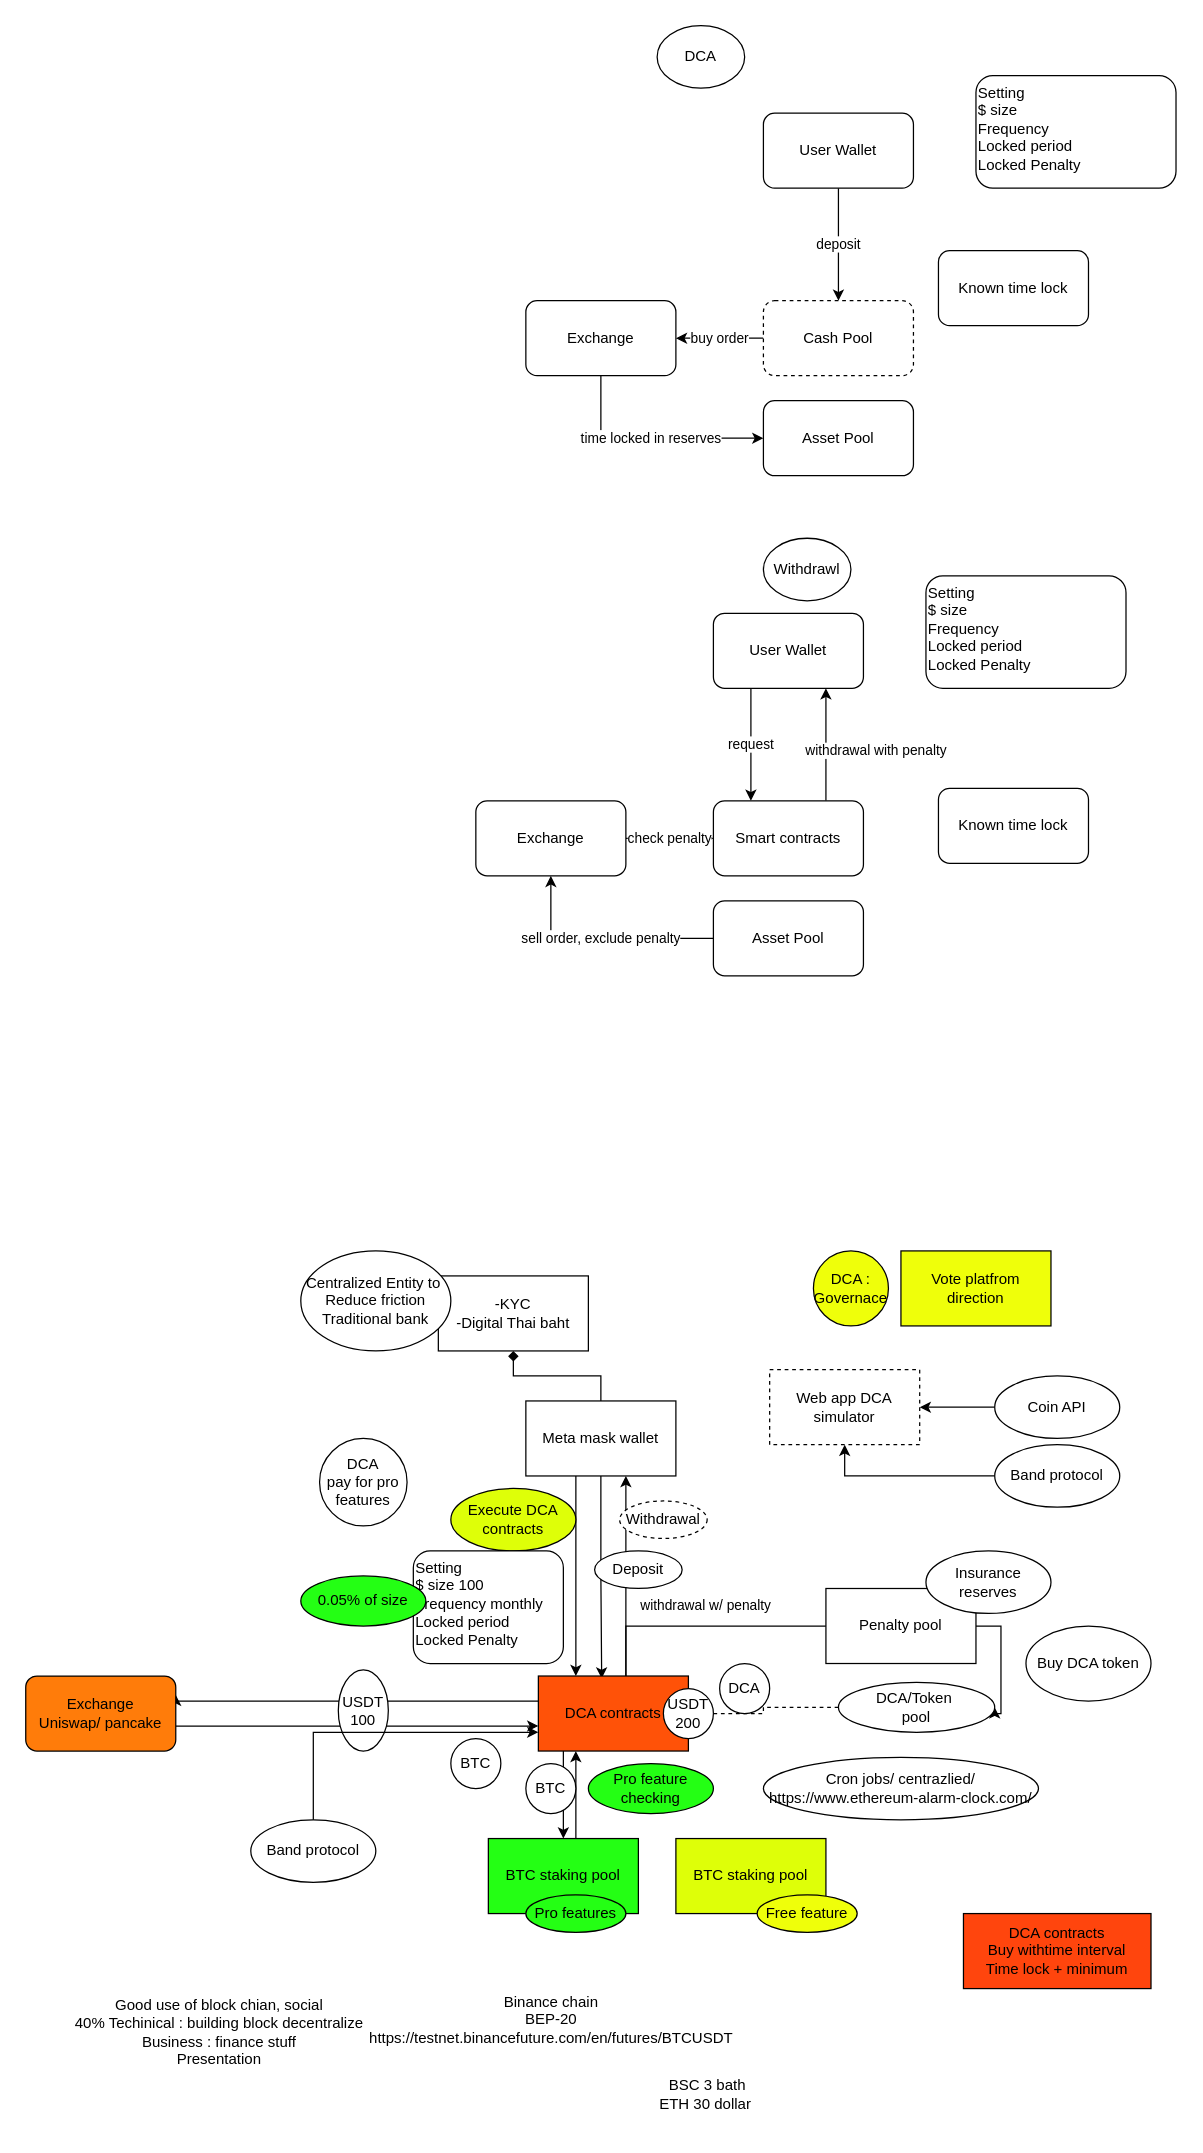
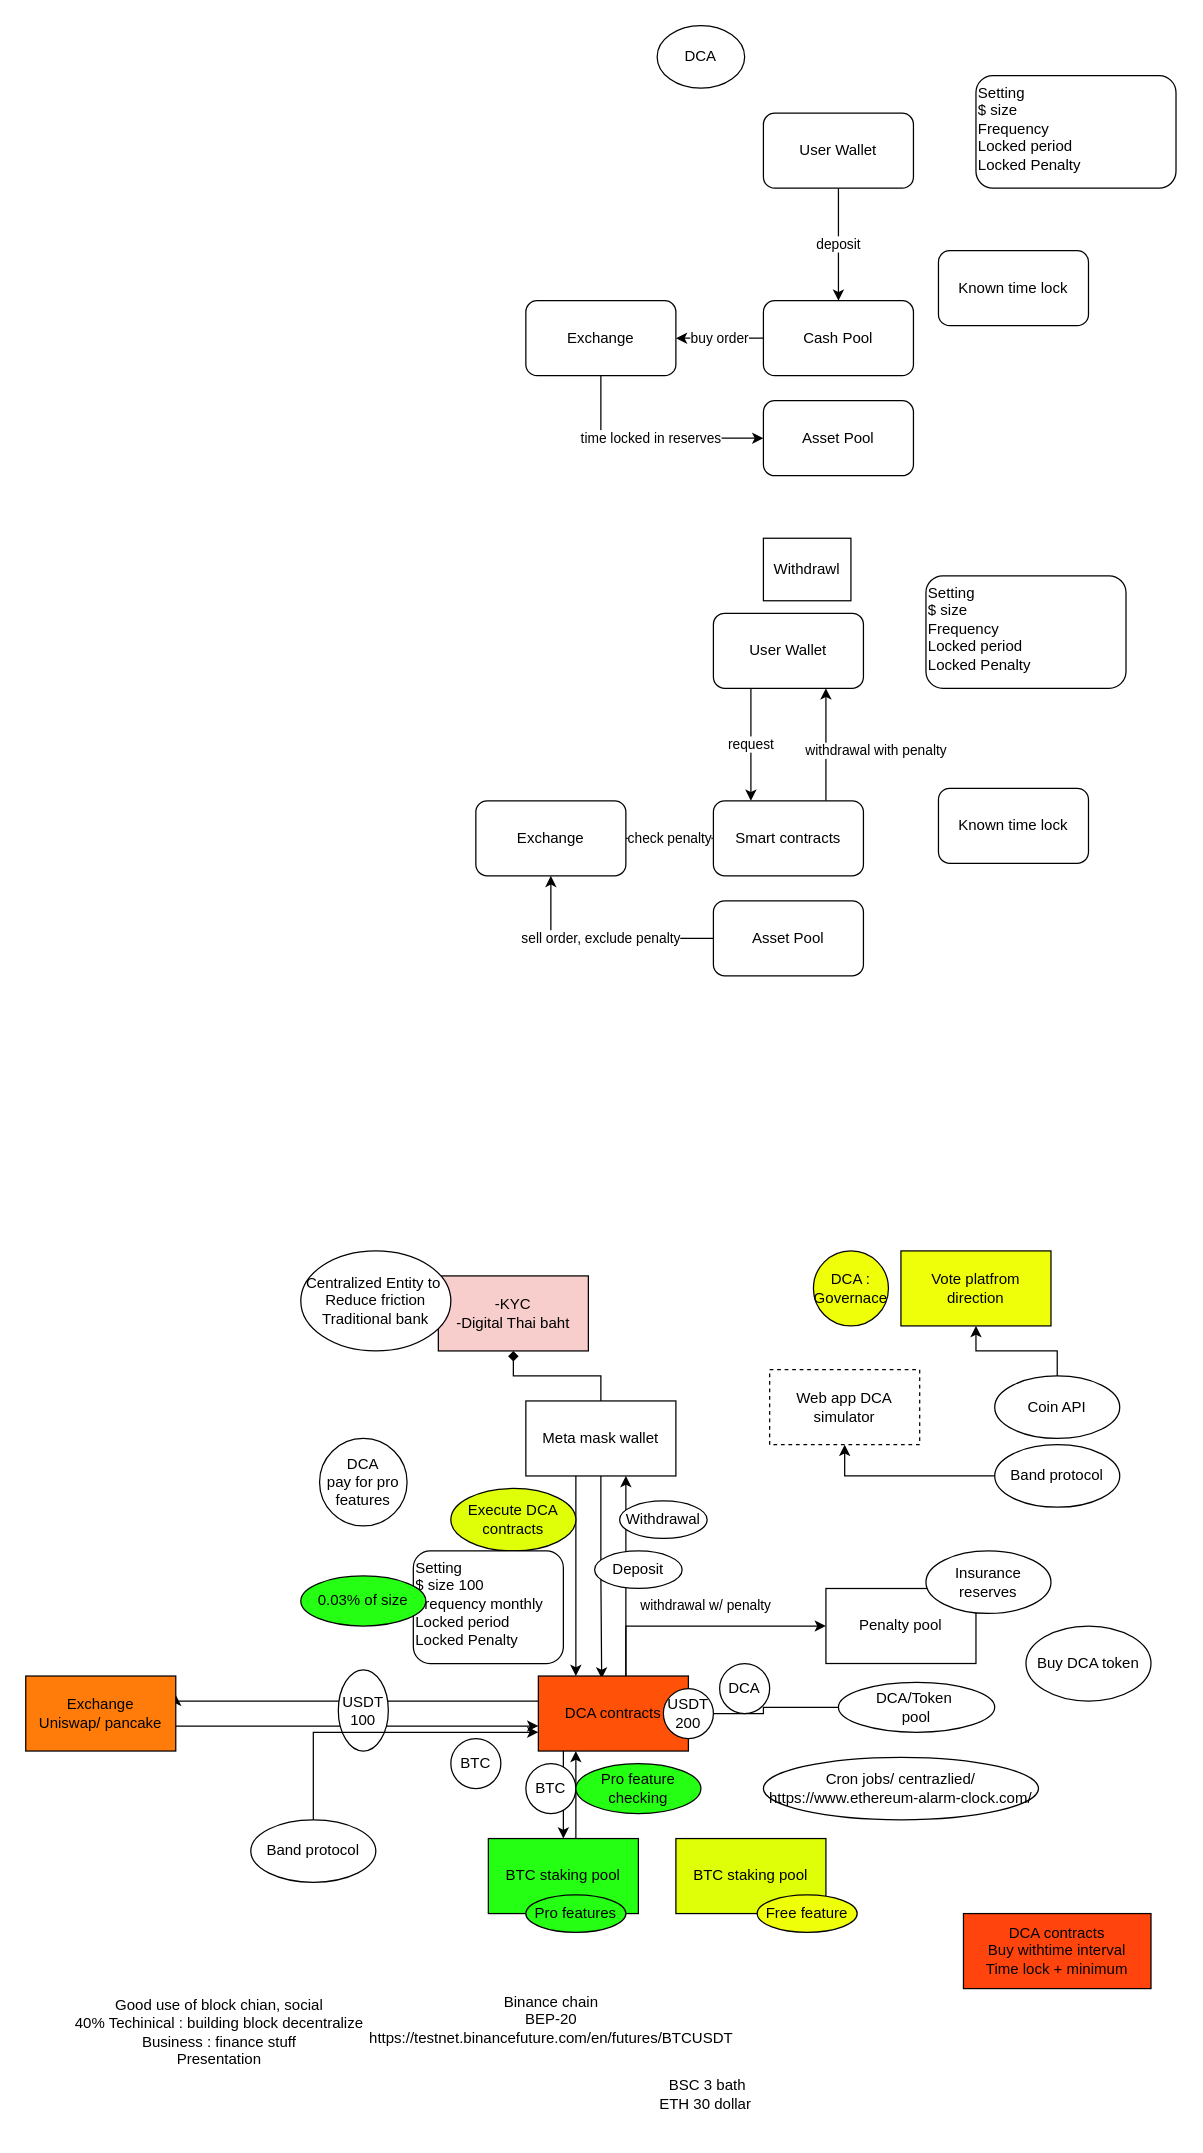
node "Cash Pool": style dashed -> solid
node "Withdrawl": shape ellipse -> rectangle
node "-KYC -Digital Thai baht": fillcolor #ffffff -> #f8cecc
edge "Coin API" -> "Web app DCA simulator": now "Coin API" -> "Vote platfrom direction"
node "Withdrawal": style dashed -> solid
node "0.05% of size": label "0.05% of size" -> "0.03% of size"
edge "Penalty pool" -- "DCA contracts": arrowhead none -> classic
edge "Penalty pool" -> "DCA/Token pool": removed
edge "DCA/Token pool" -> "DCA contracts": style dashed -> solid
node "Exchange Uniswap/ pancake": shape rounded rectangle -> rectangle
node "Pro feature checking": moved (651, 1788) -> (638, 1788)
